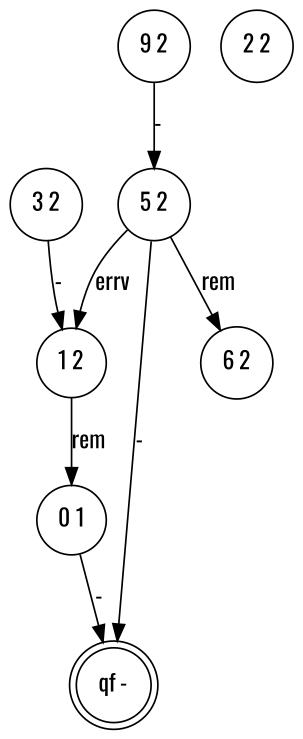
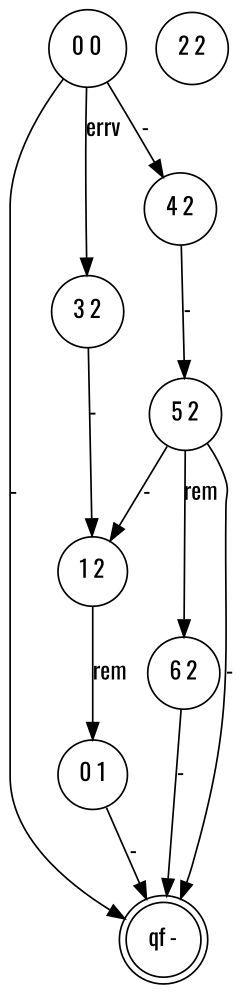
node "9 2": label "9 2" -> "4 2"
node "0 0": added
edge "5 2" -> "1 2": label "errv" -> "-"
edge "6 2" -> "qf -": added, label "-"
